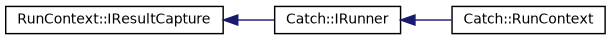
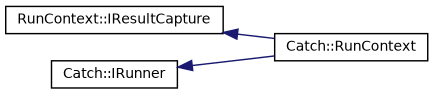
edge "Catch::IRunner" -> "RunContext::IResultCapture": now "Catch::RunContext" -> "RunContext::IResultCapture"
